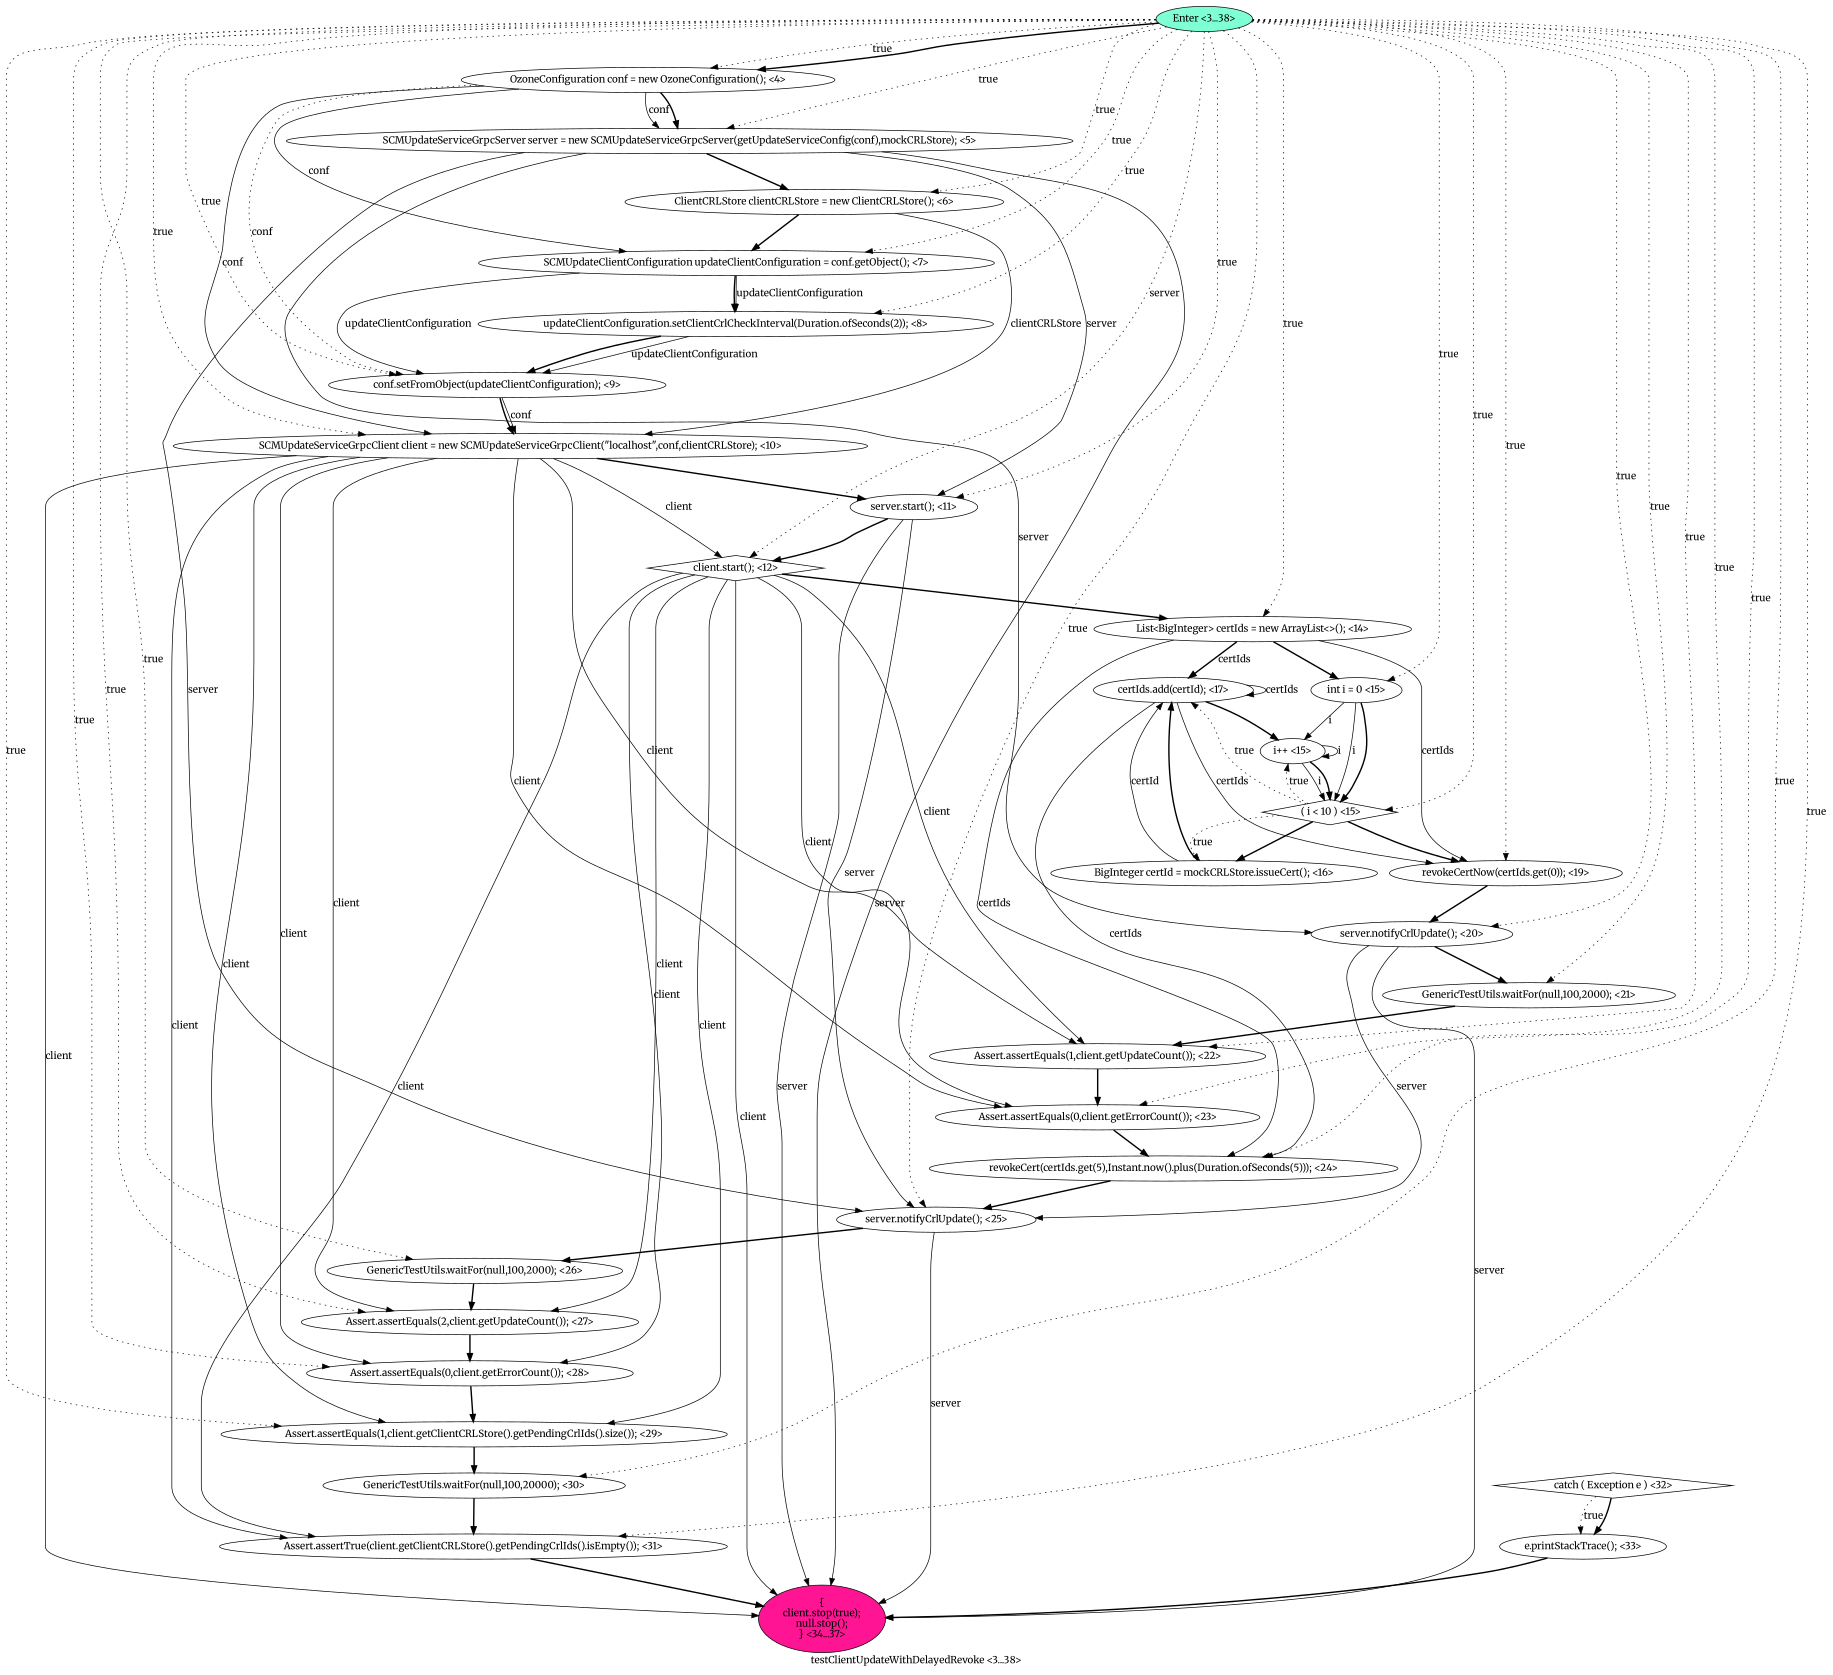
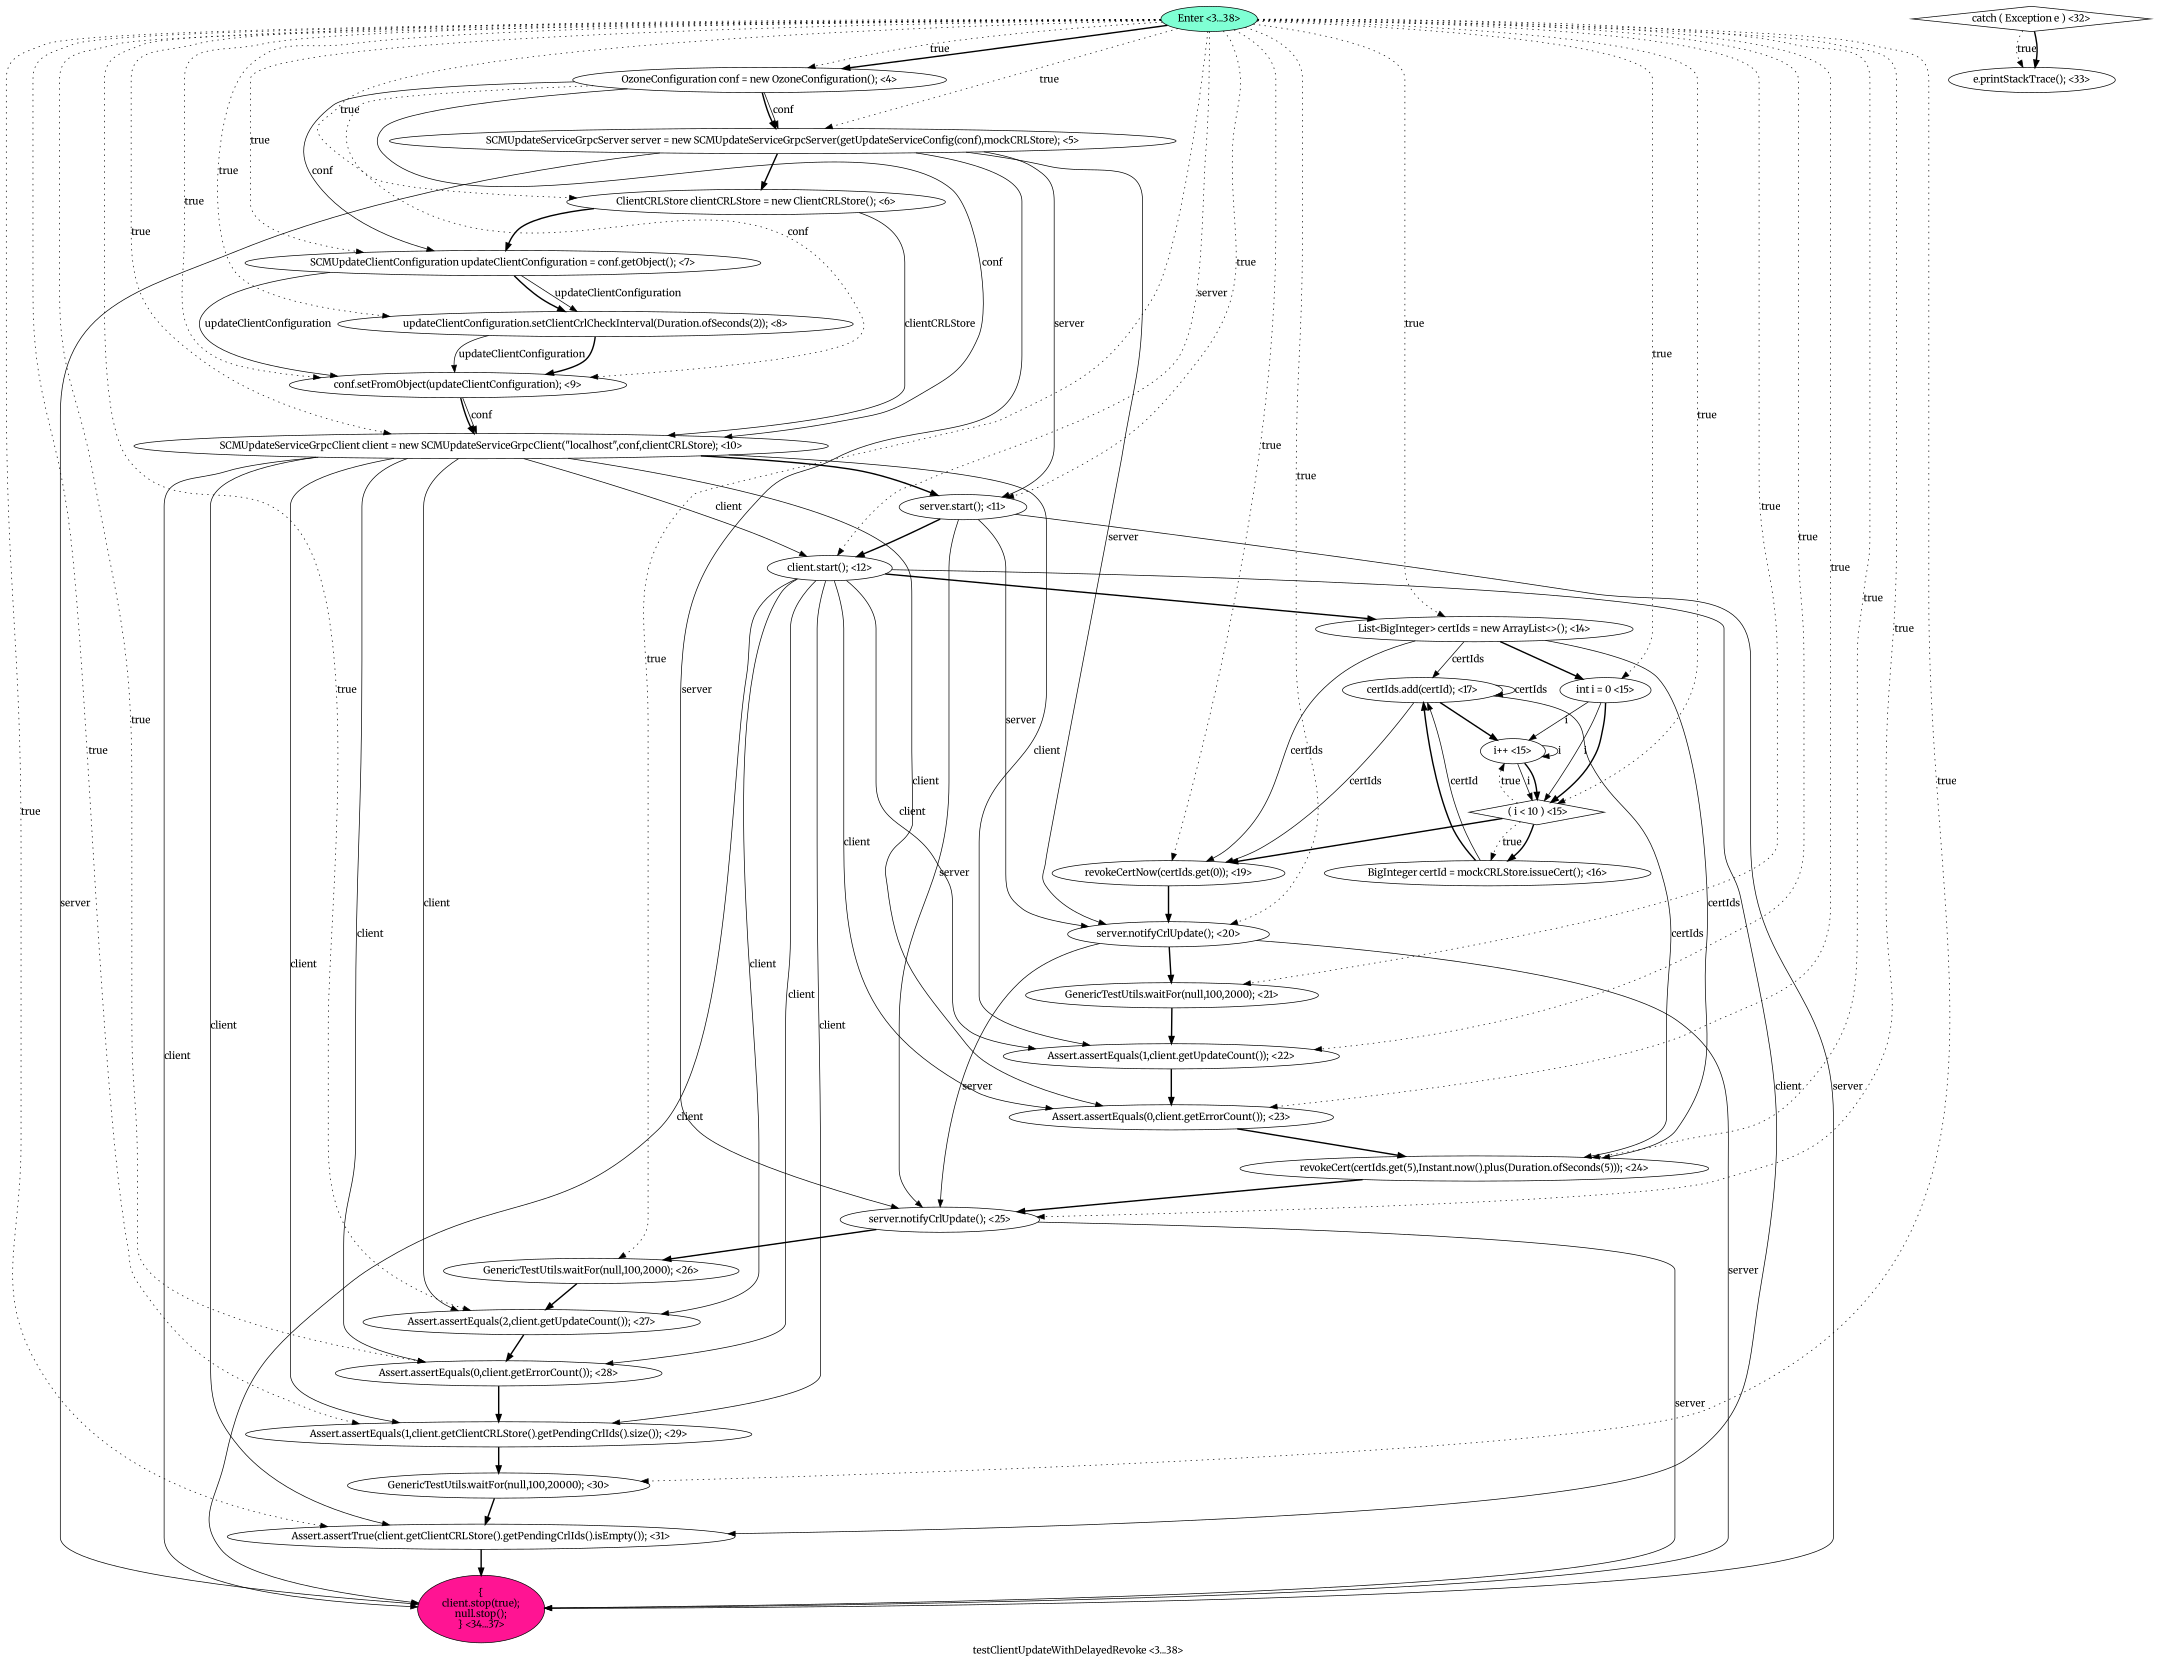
node "client.start(); <12>": shape diamond -> ellipse
edge "List<BigInteger> certIds = new ArrayList<>(); <14>" -> "certIds.add(certId); <17>": style bold -> solid
edge "server.start(); <11>" -> "server.notifyCrlUpdate(); <20>": added, label "server"
edge "( i < 10 ) <15>" -> "certIds.add(certId); <17>": removed, label "true"
edge "e.printStackTrace(); <33>" -> "{ client.stop(true); null.stop(); } <34...37>": removed
